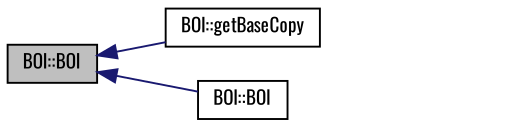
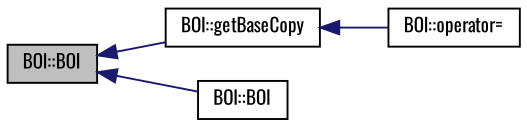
node "BOI::operator=": added
